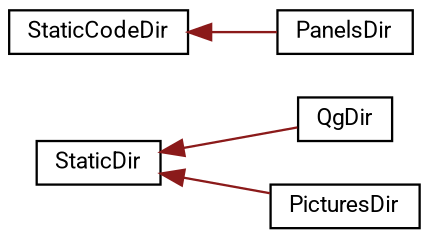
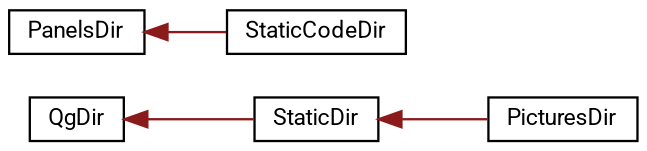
edge "PanelsDir" -> "StaticCodeDir": reversed
edge "QgDir" -> "StaticDir": reversed
